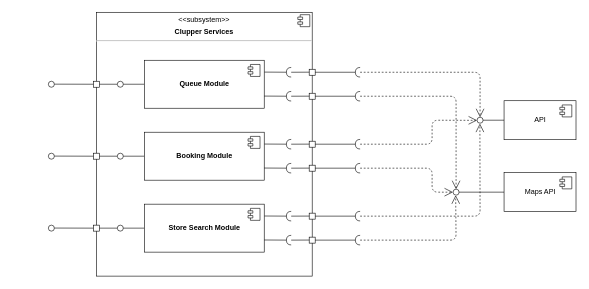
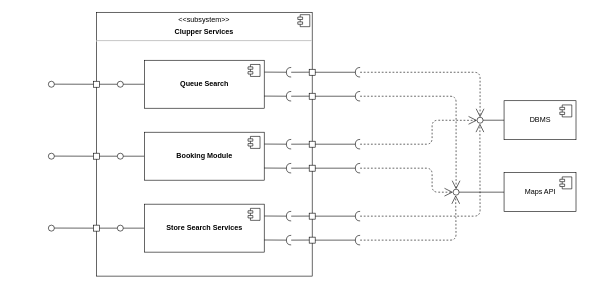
node "Queue Module": label "Queue Module" -> "Queue Search"
node "API": label "API" -> "DBMS"
node "Store Search Module": label "Store Search Module" -> "Store Search Services"
